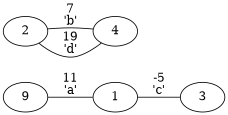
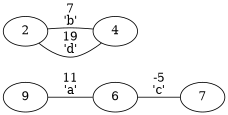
node "1": label "1" -> "6"
node "3": label "3" -> "7"
